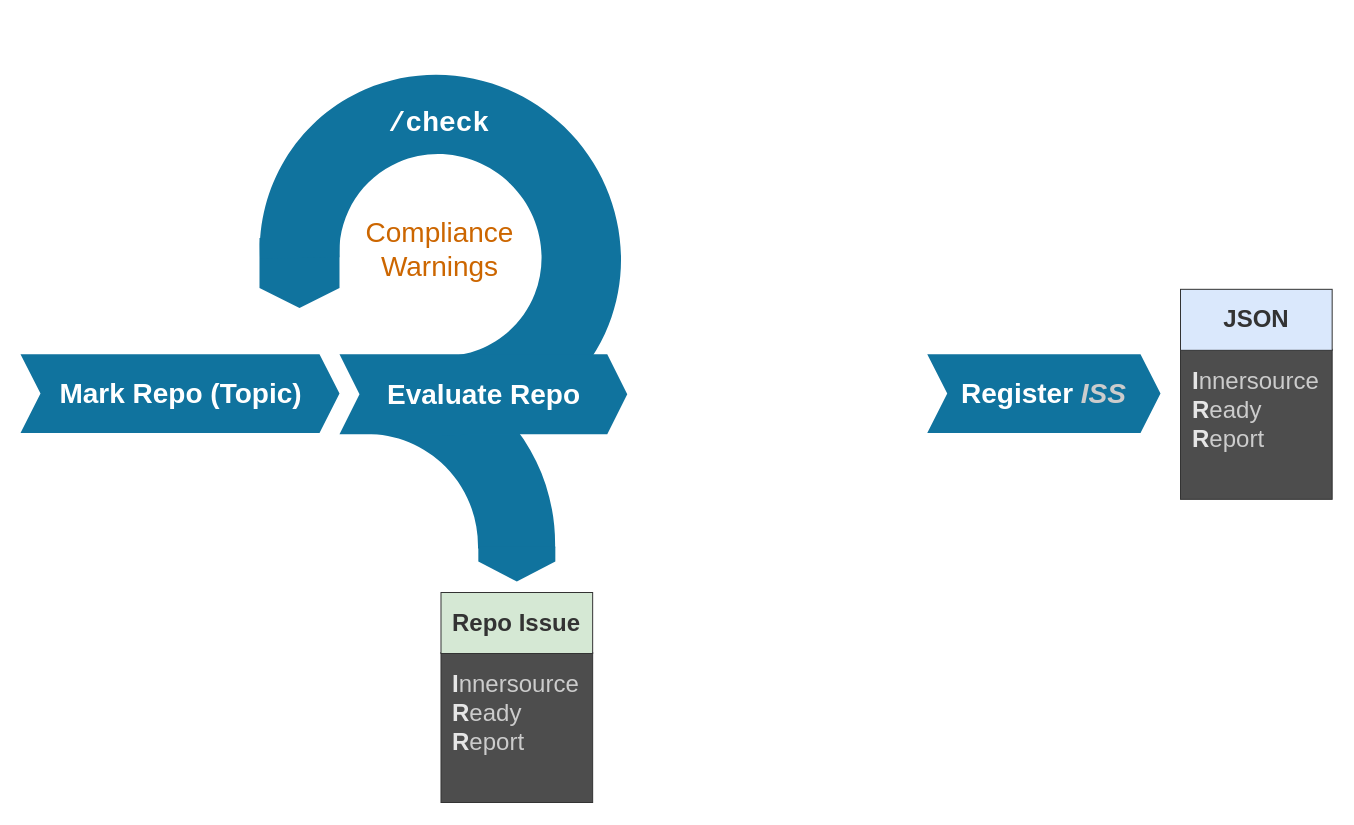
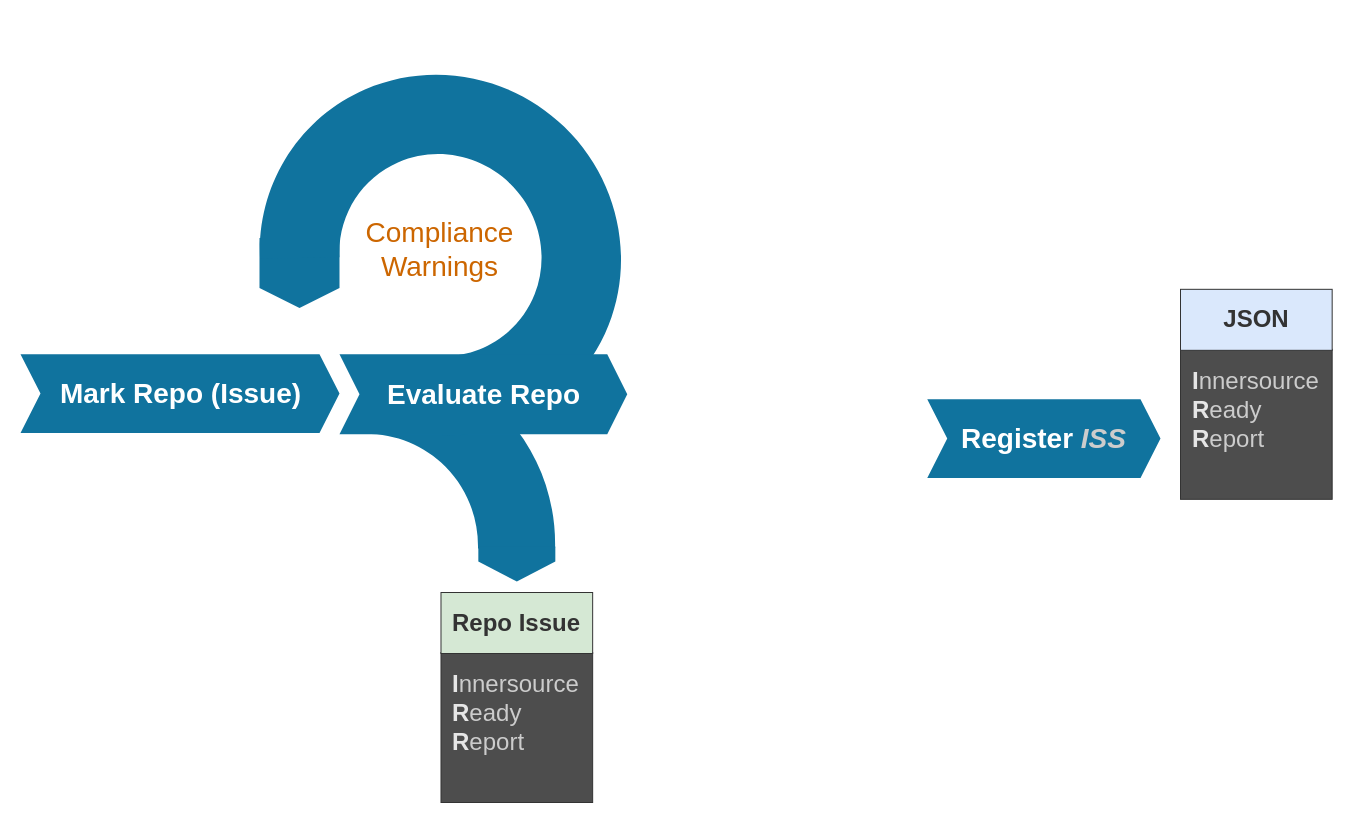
node "/check": removed
node "Mark Repo (Topic)": label "Mark Repo (Topic)" -> "Mark Repo (Issue)"
node "Register ISS": moved (1044, 394) -> (1044, 439)
